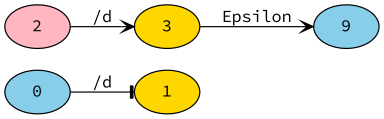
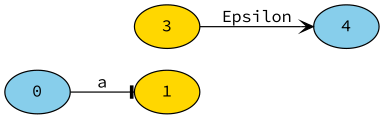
node "2": removed
node "9": label "9" -> "4"
edge "0" -> "1": label "/d" -> "a"
